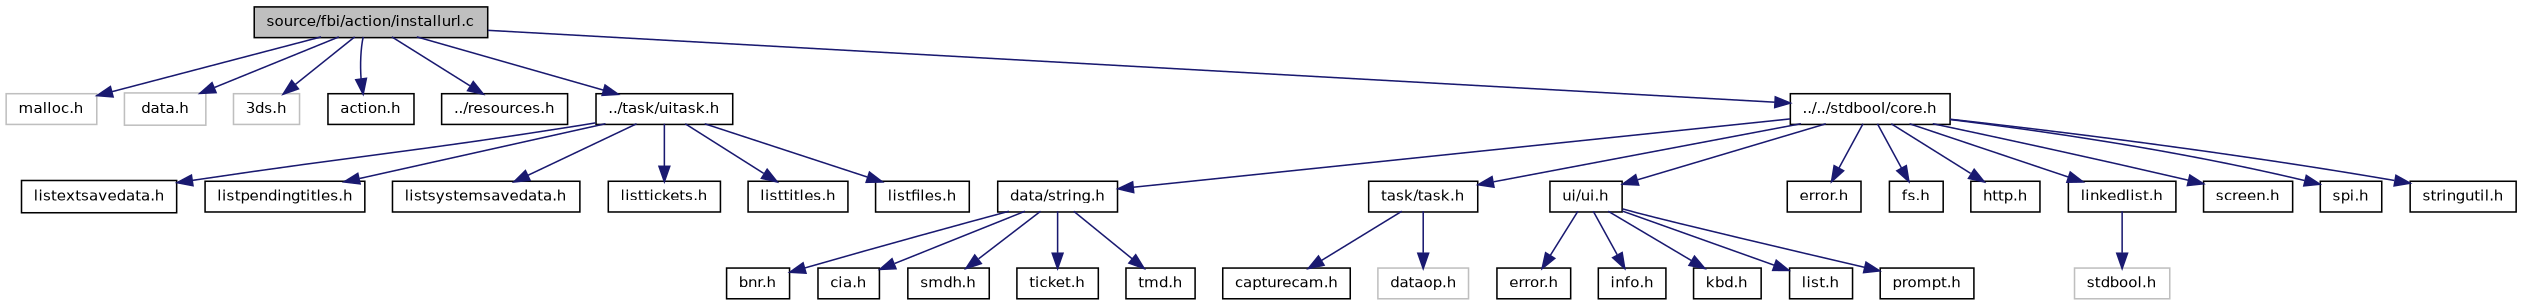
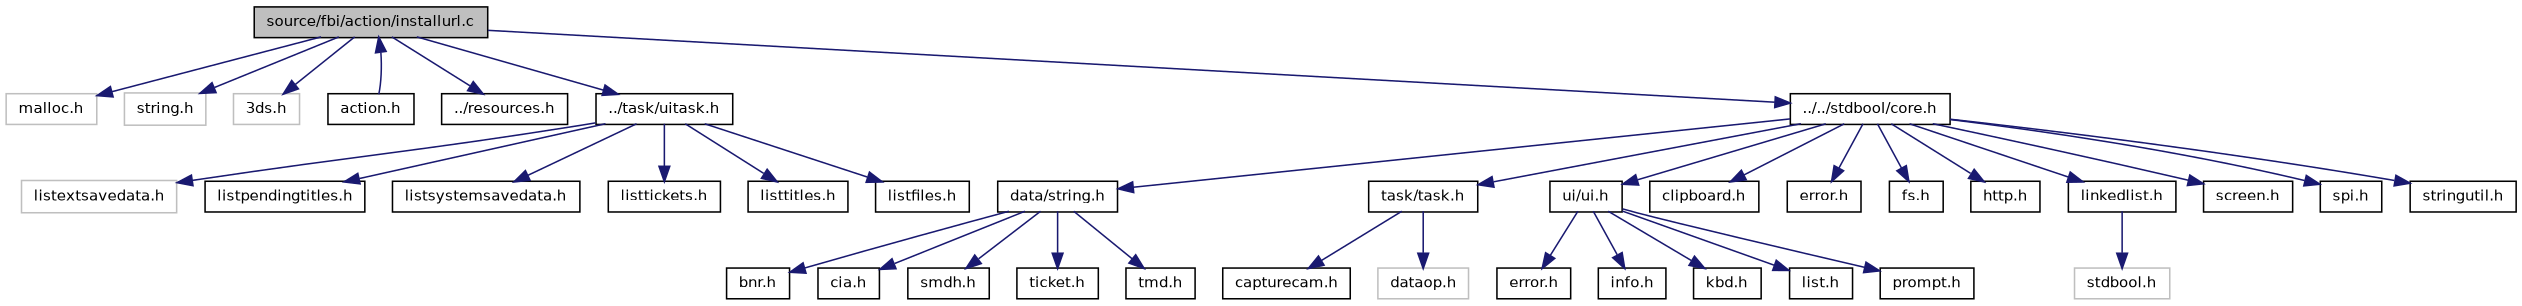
edge "source/fbi/action/installurl.c" -> "action.h": reversed
node "data.h": label "data.h" -> "string.h"
node "listextsavedata.h": color black -> grey75
node "clipboard.h": added
